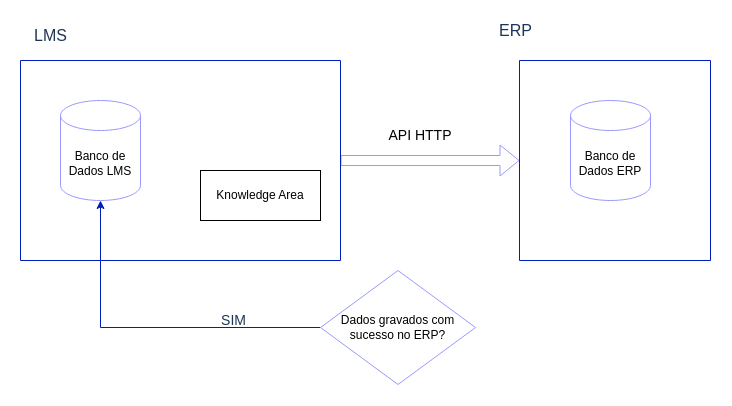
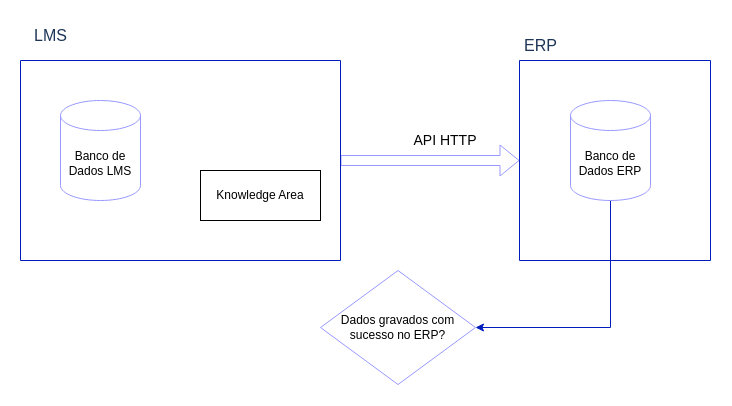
node "ERP": moved (516, 31) -> (541, 46)
node "API HTTP": moved (421, 136) -> (446, 141)
edge "Dados gravados com sucesso no ERP?" -> "Banco de Dados LMS": removed, label "SIM"
edge "Banco de Dados ERP" -> "Dados gravados com sucesso no ERP?": added
